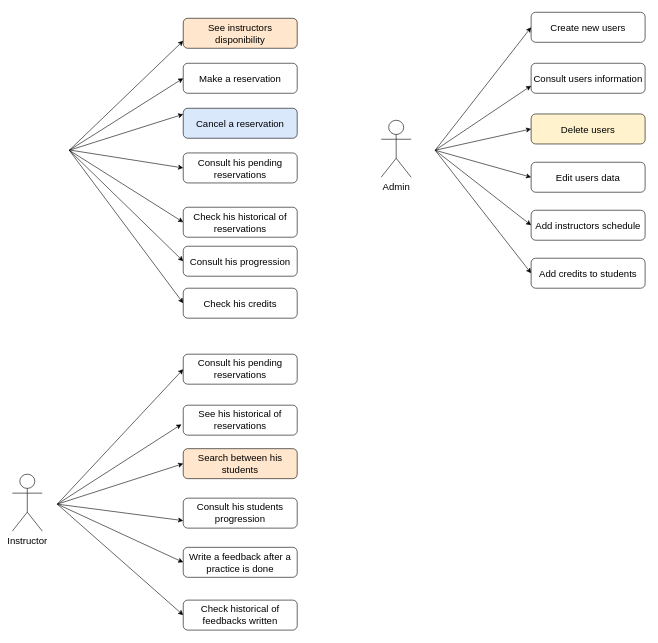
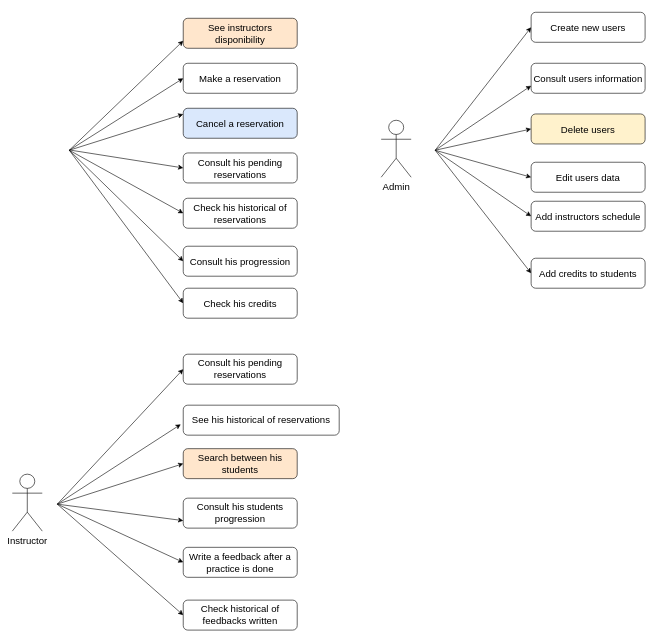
node "Check his historical of reservations": moved (240, 222) -> (240, 213)
node "Add instructors schedule": moved (588, 225) -> (588, 216)
node "See his historical of reservations": size 114x30 -> 156x30
